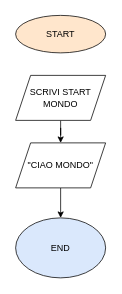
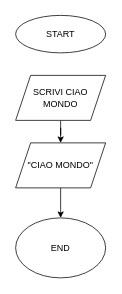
node "START": fillcolor #ffe6cc -> #ffffff
node "SCRIVI START MONDO": label "SCRIVI START MONDO" -> "SCRIVI CIAO MONDO"
node "END": fillcolor #dae8fc -> #ffffff
